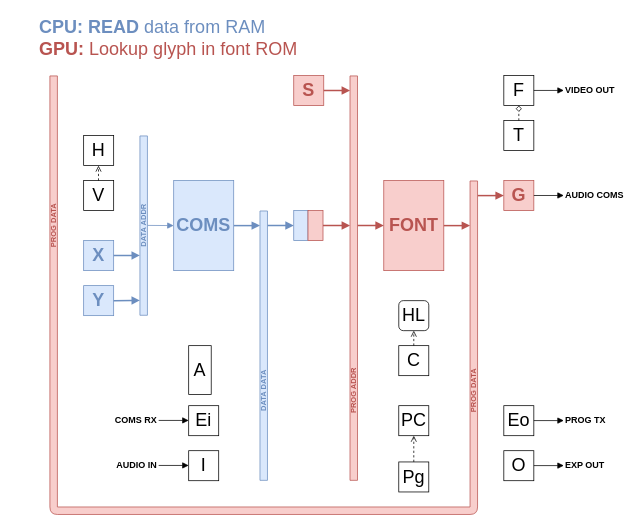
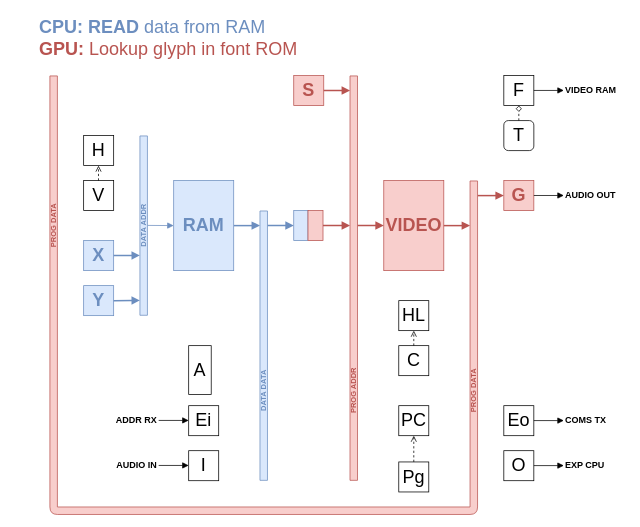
node "VIDEO OUT": label "VIDEO OUT" -> "VIDEO RAM"
node "T": shape rectangle -> rounded rectangle
node "AUDIO COMS": label "AUDIO COMS" -> "AUDIO OUT"
node "COMS": label "COMS" -> "RAM"
node "FONT": label "FONT" -> "VIDEO"
node "HL": shape rounded rectangle -> rectangle
node "COMS RX": label "COMS RX" -> "ADDR RX"
node "PROG TX": label "PROG TX" -> "COMS TX"
node "EXP OUT": label "EXP OUT" -> "EXP CPU"
